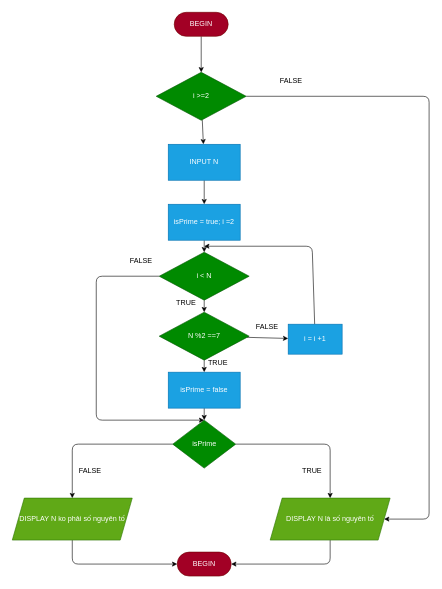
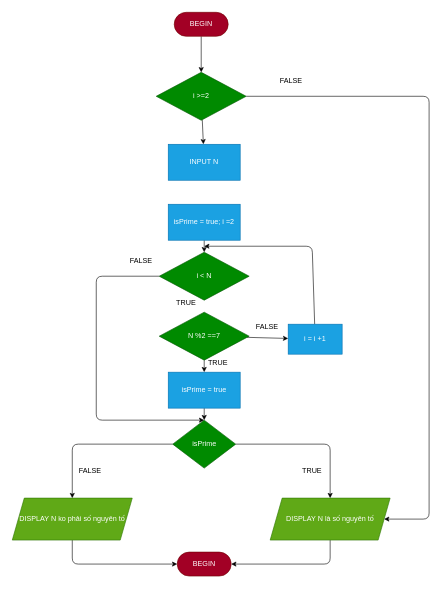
edge "INPUT N" -> "isPrime = true; i =2": removed
edge "i < N" -> "N %2 ==7": removed
node "isPrime = false": label "isPrime = false" -> "isPrime = true"
